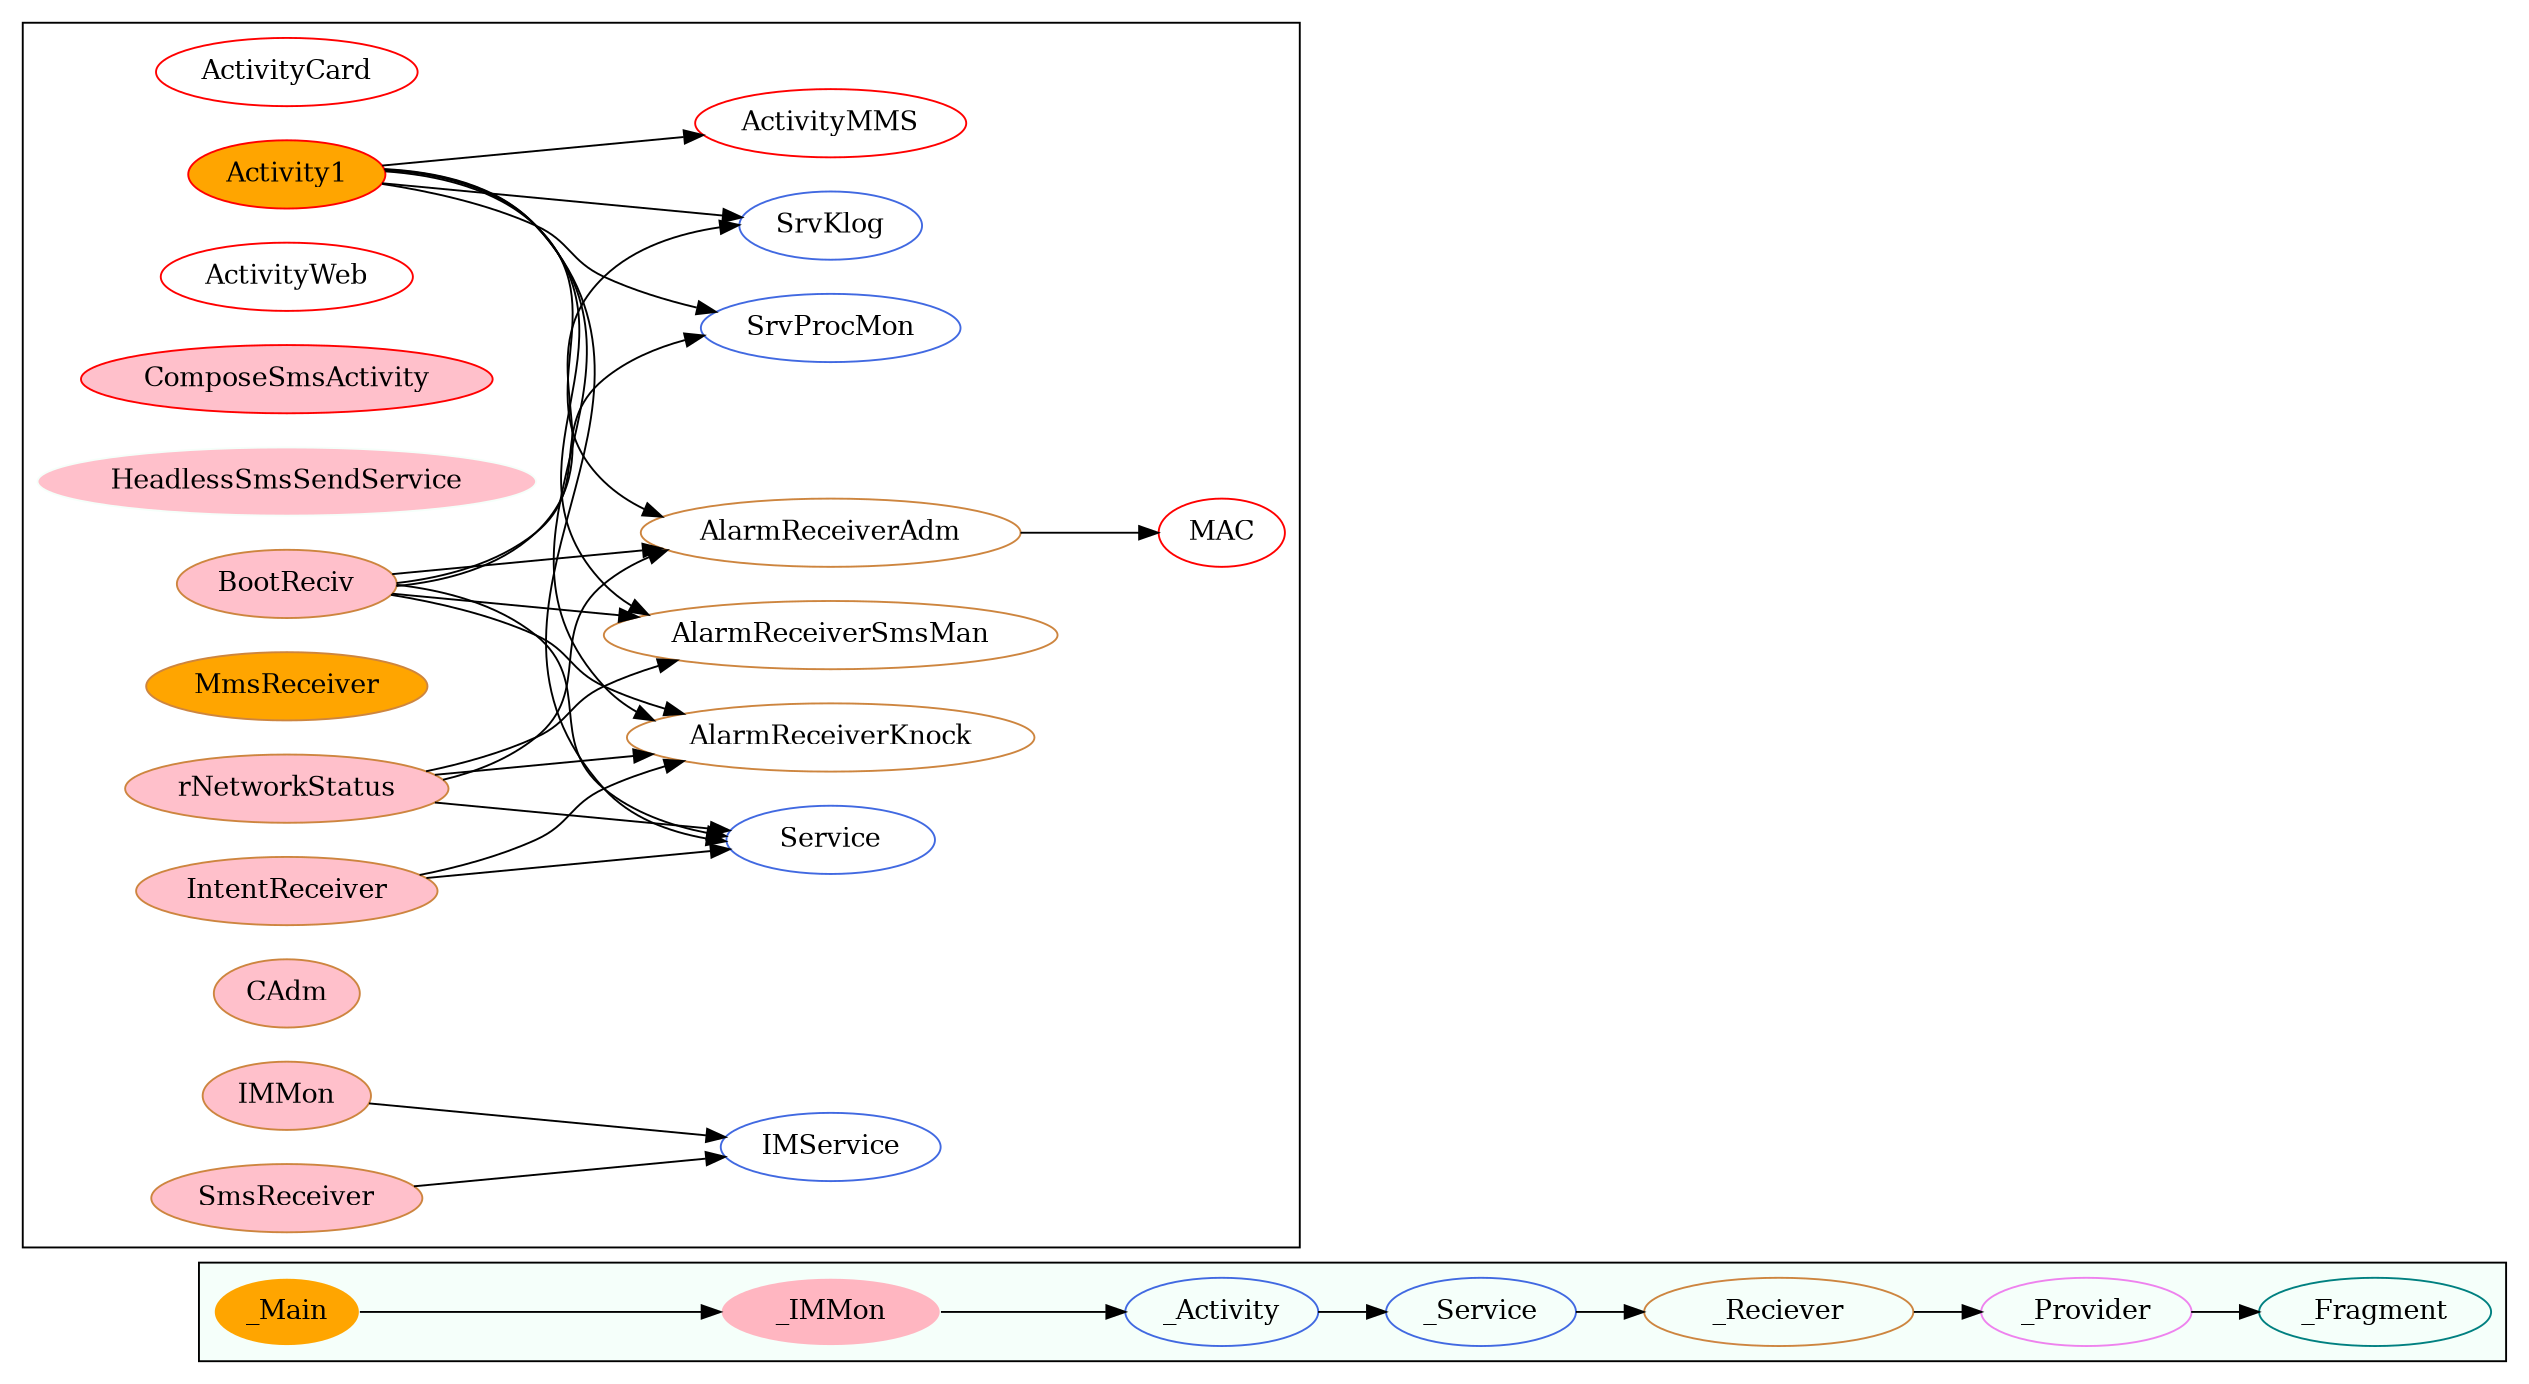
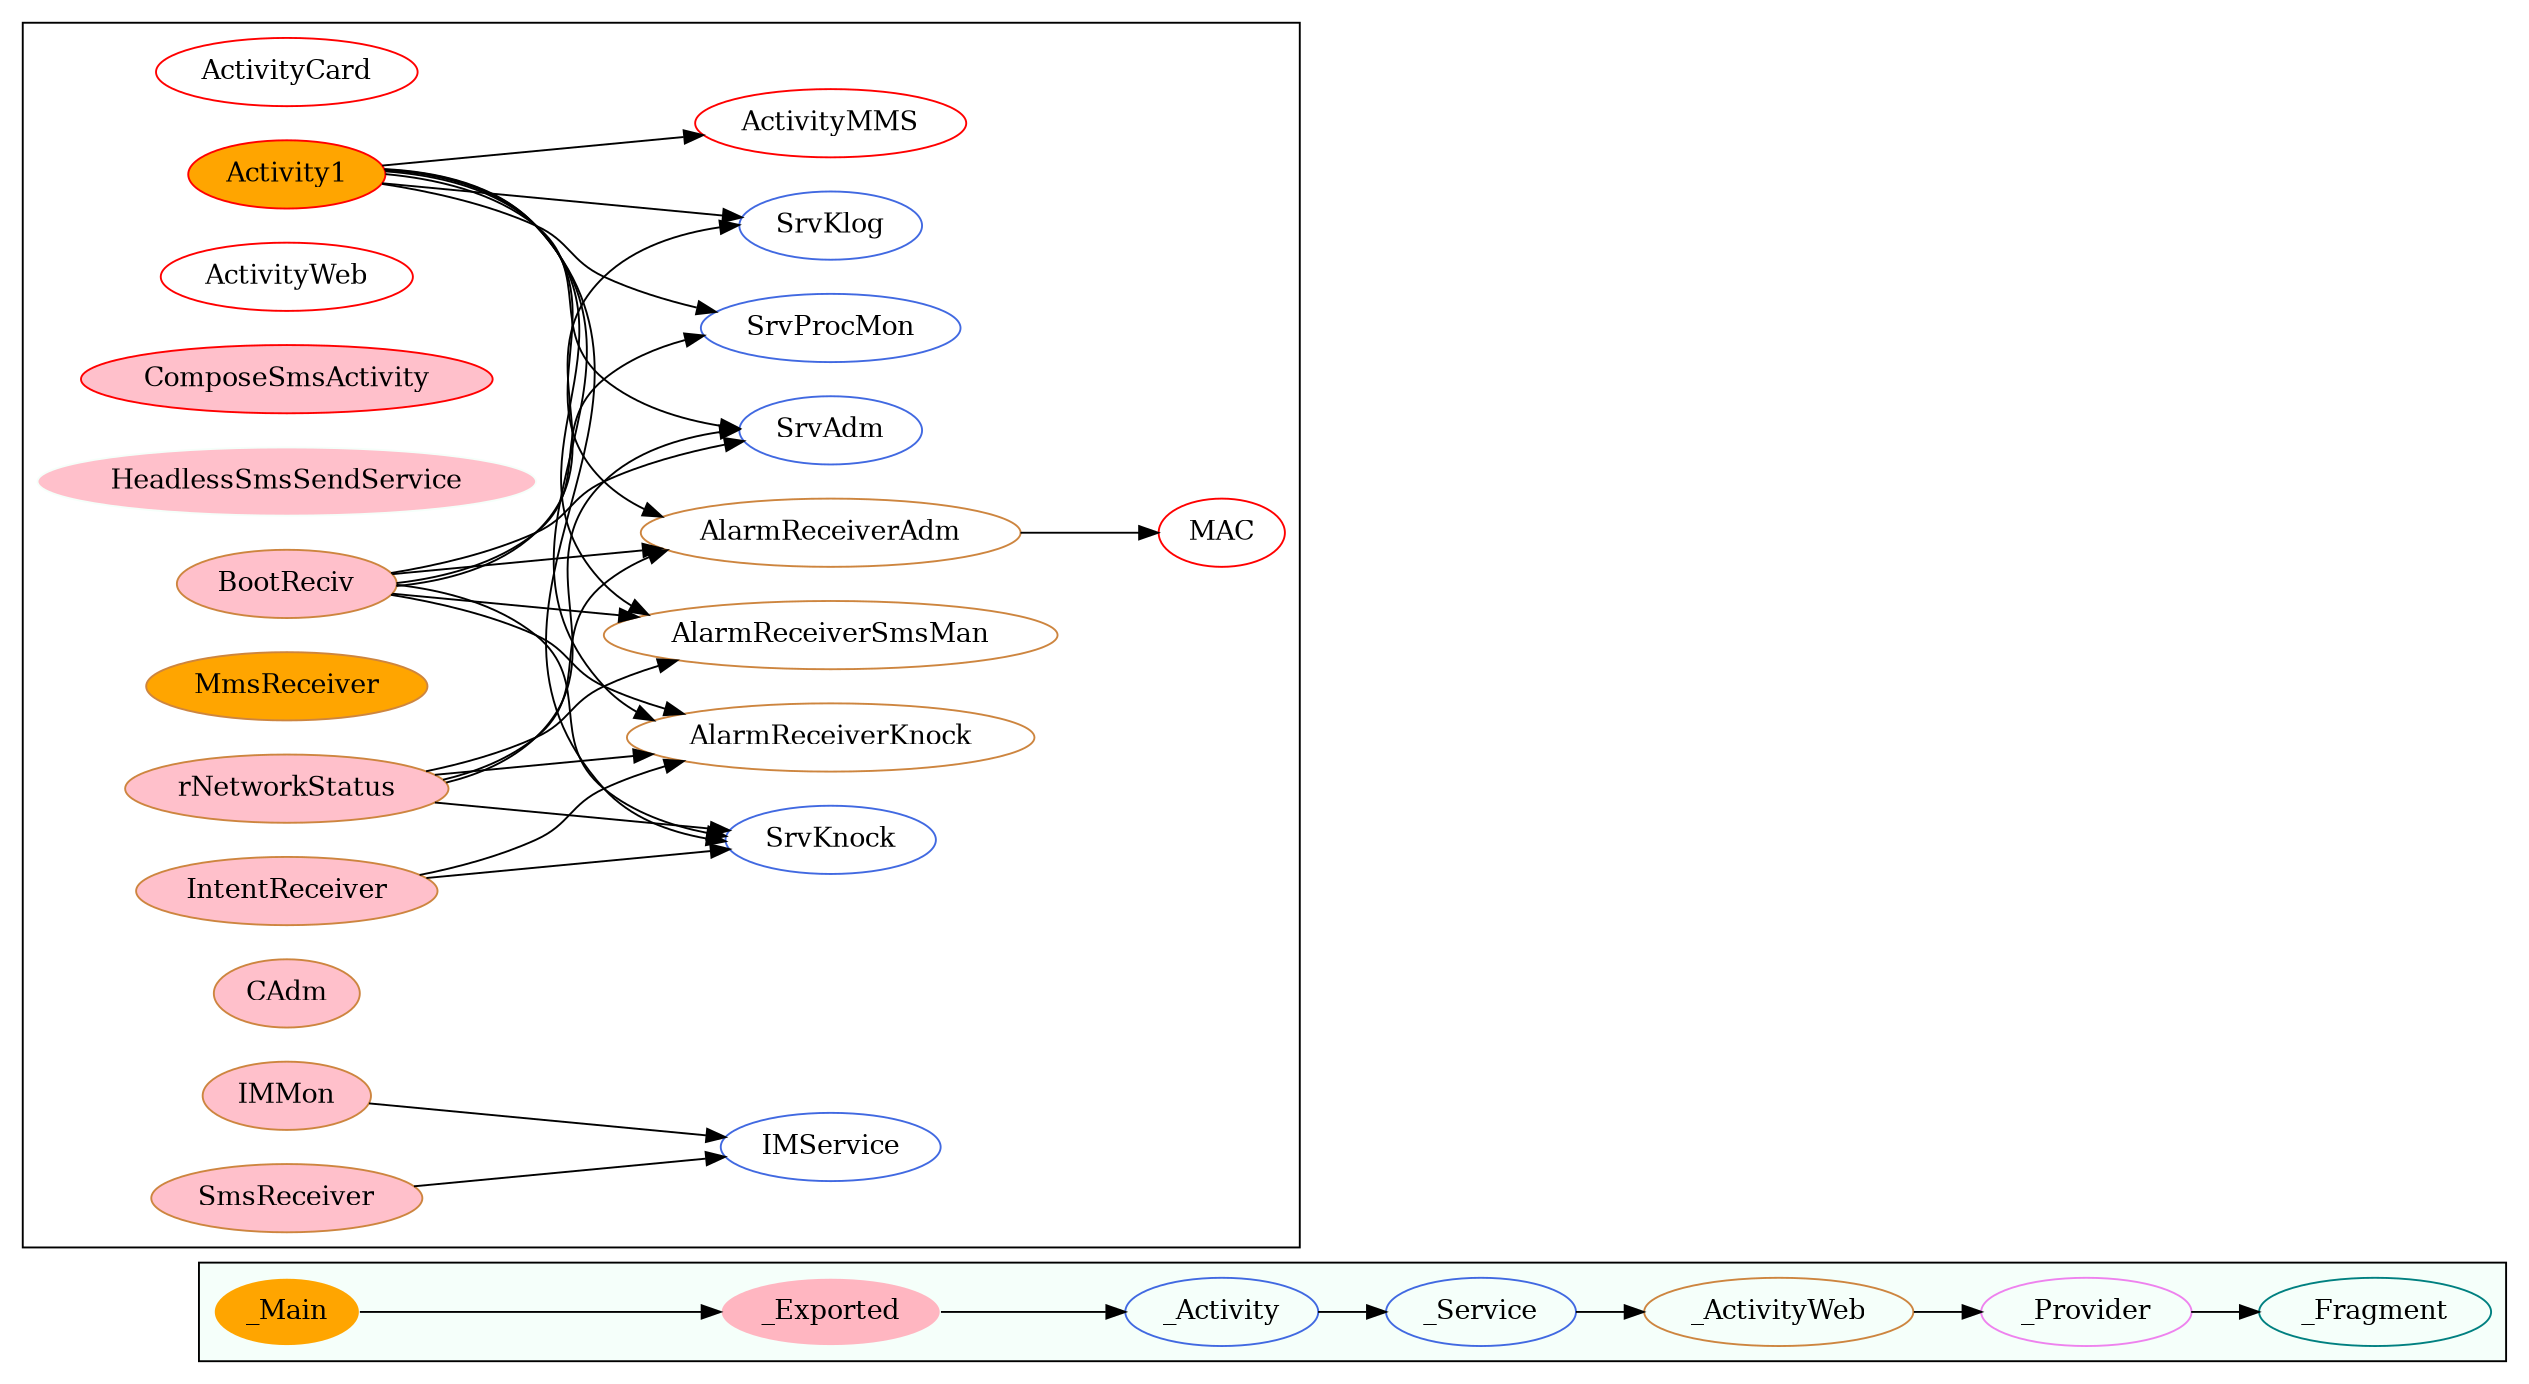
node "SrvAdm": added
node "Service": label "Service" -> "SrvKnock"
node "_IMMon": label "_IMMon" -> "_Exported"
node "_Reciever": label "_Reciever" -> "_ActivityWeb"
